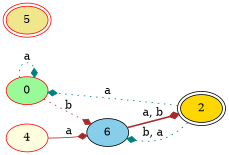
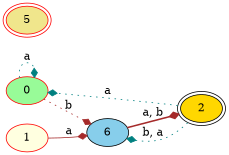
node "4": label "4" -> "1"
